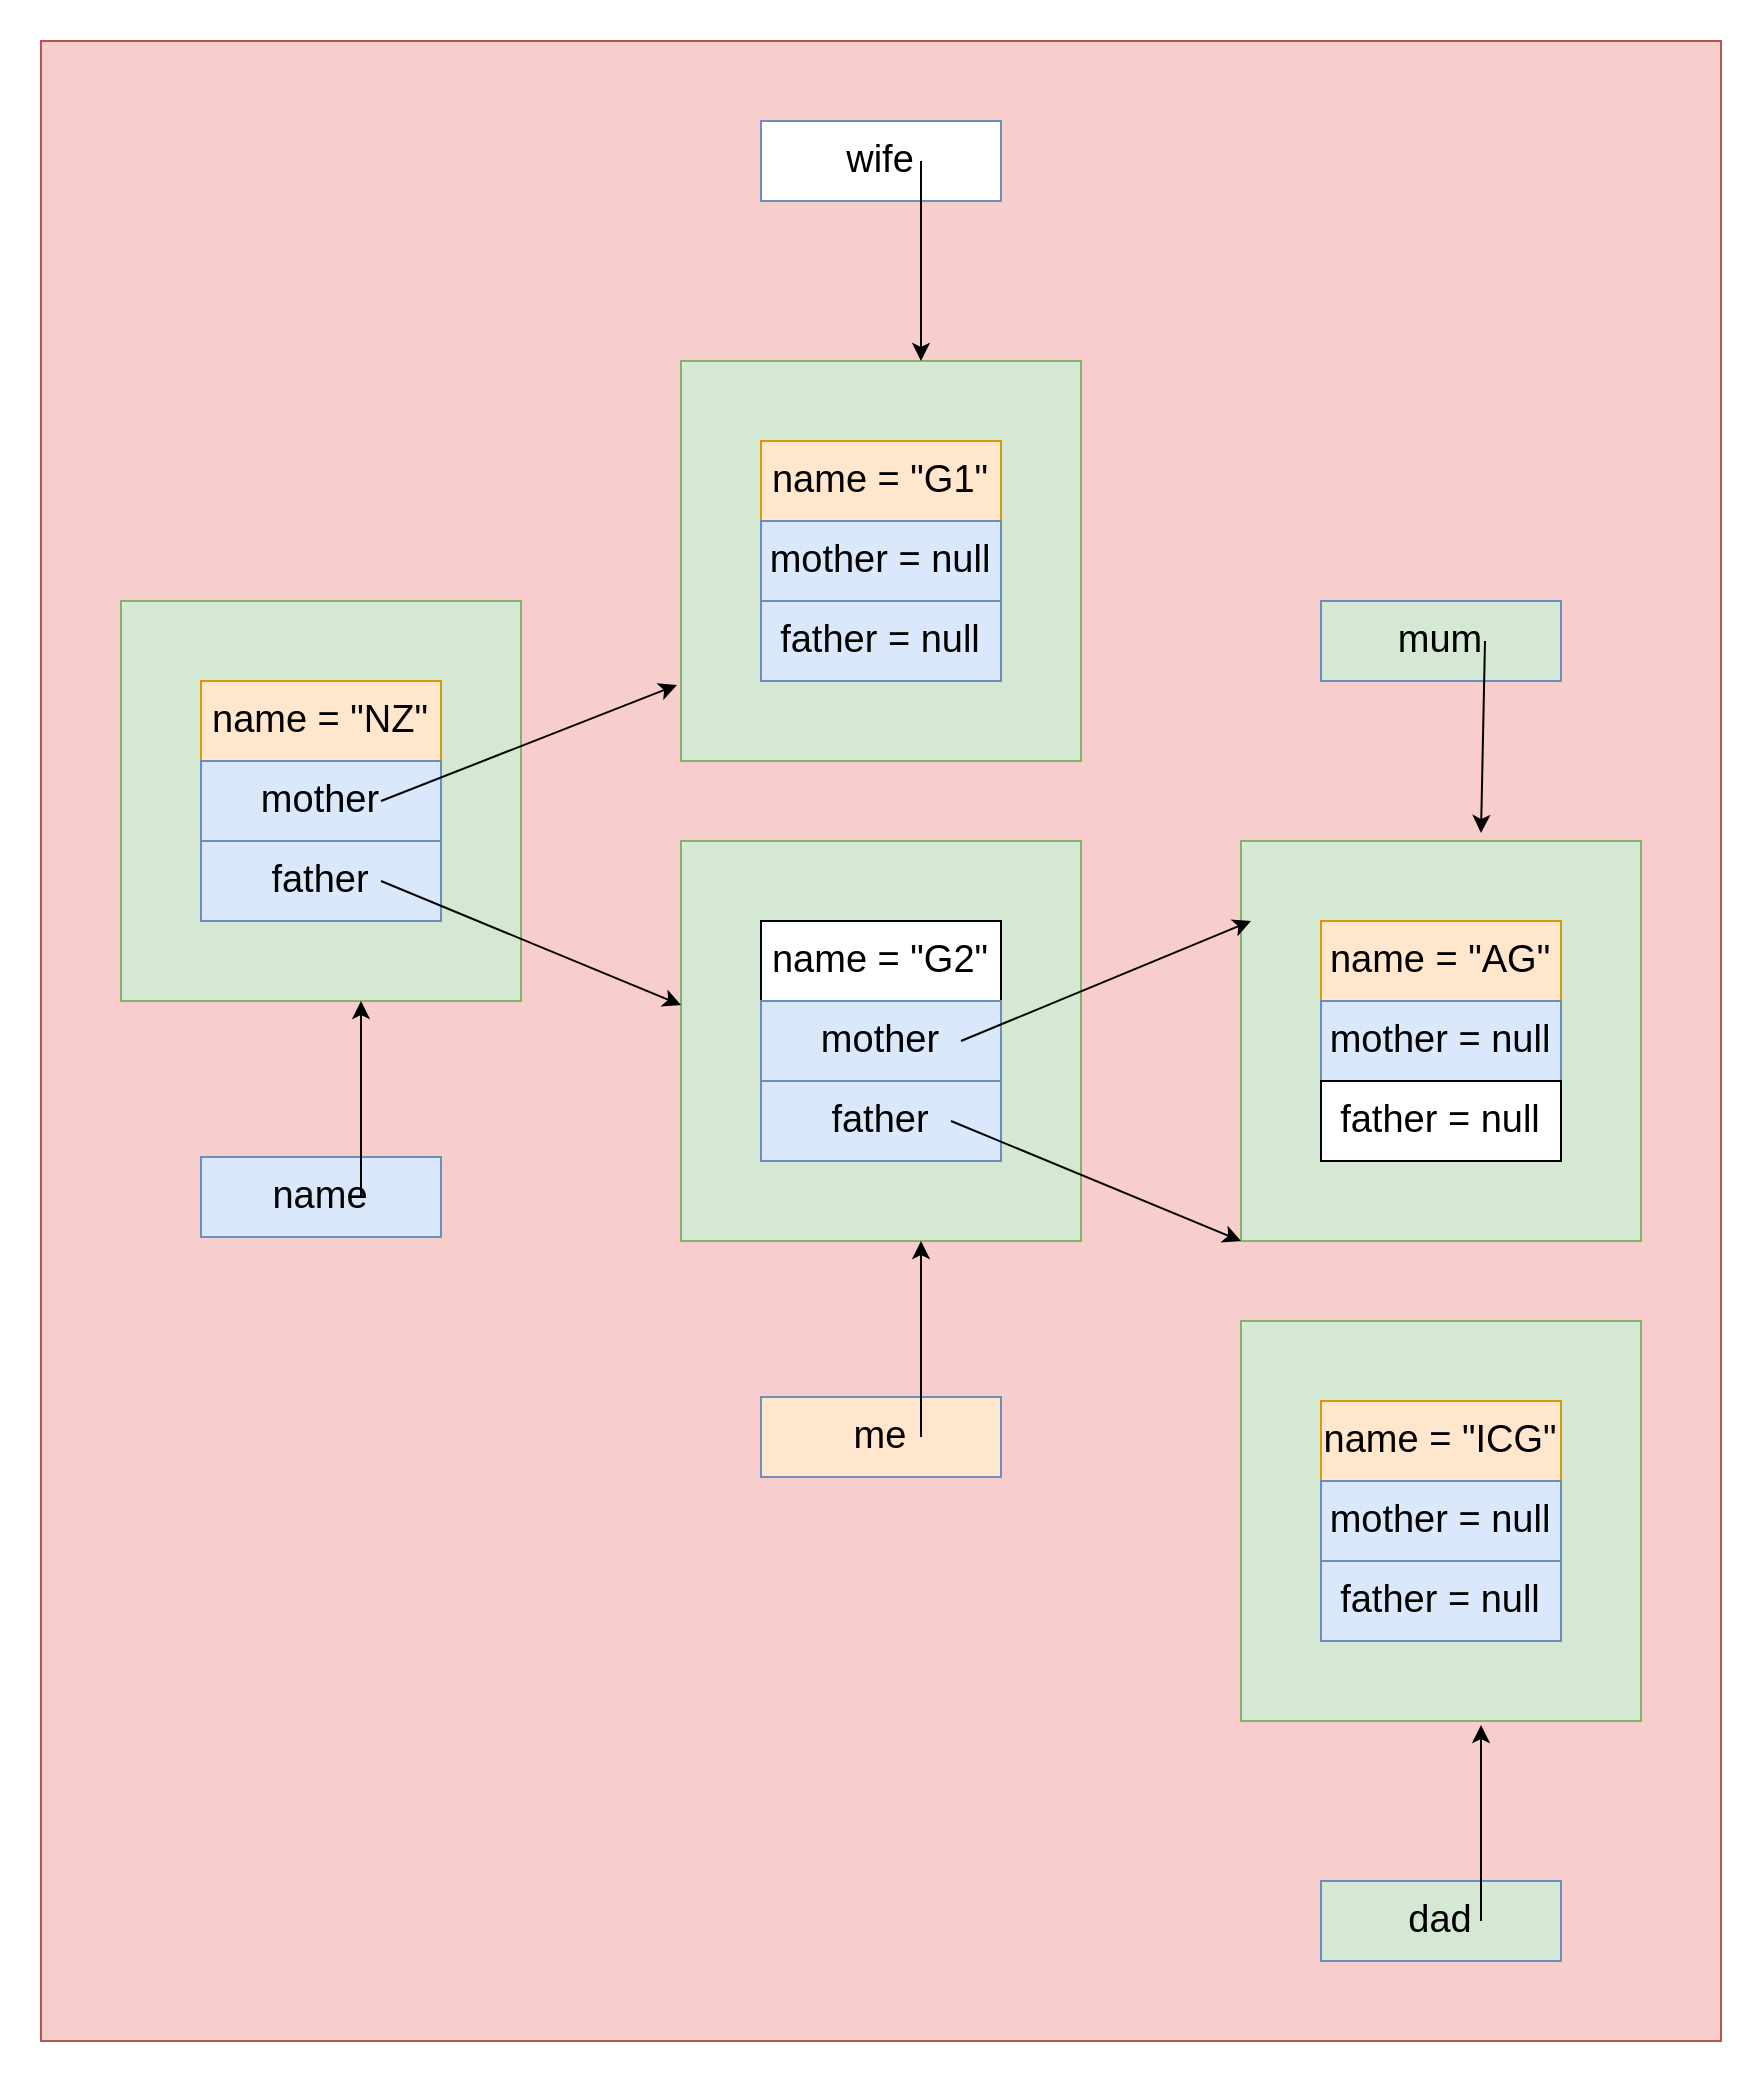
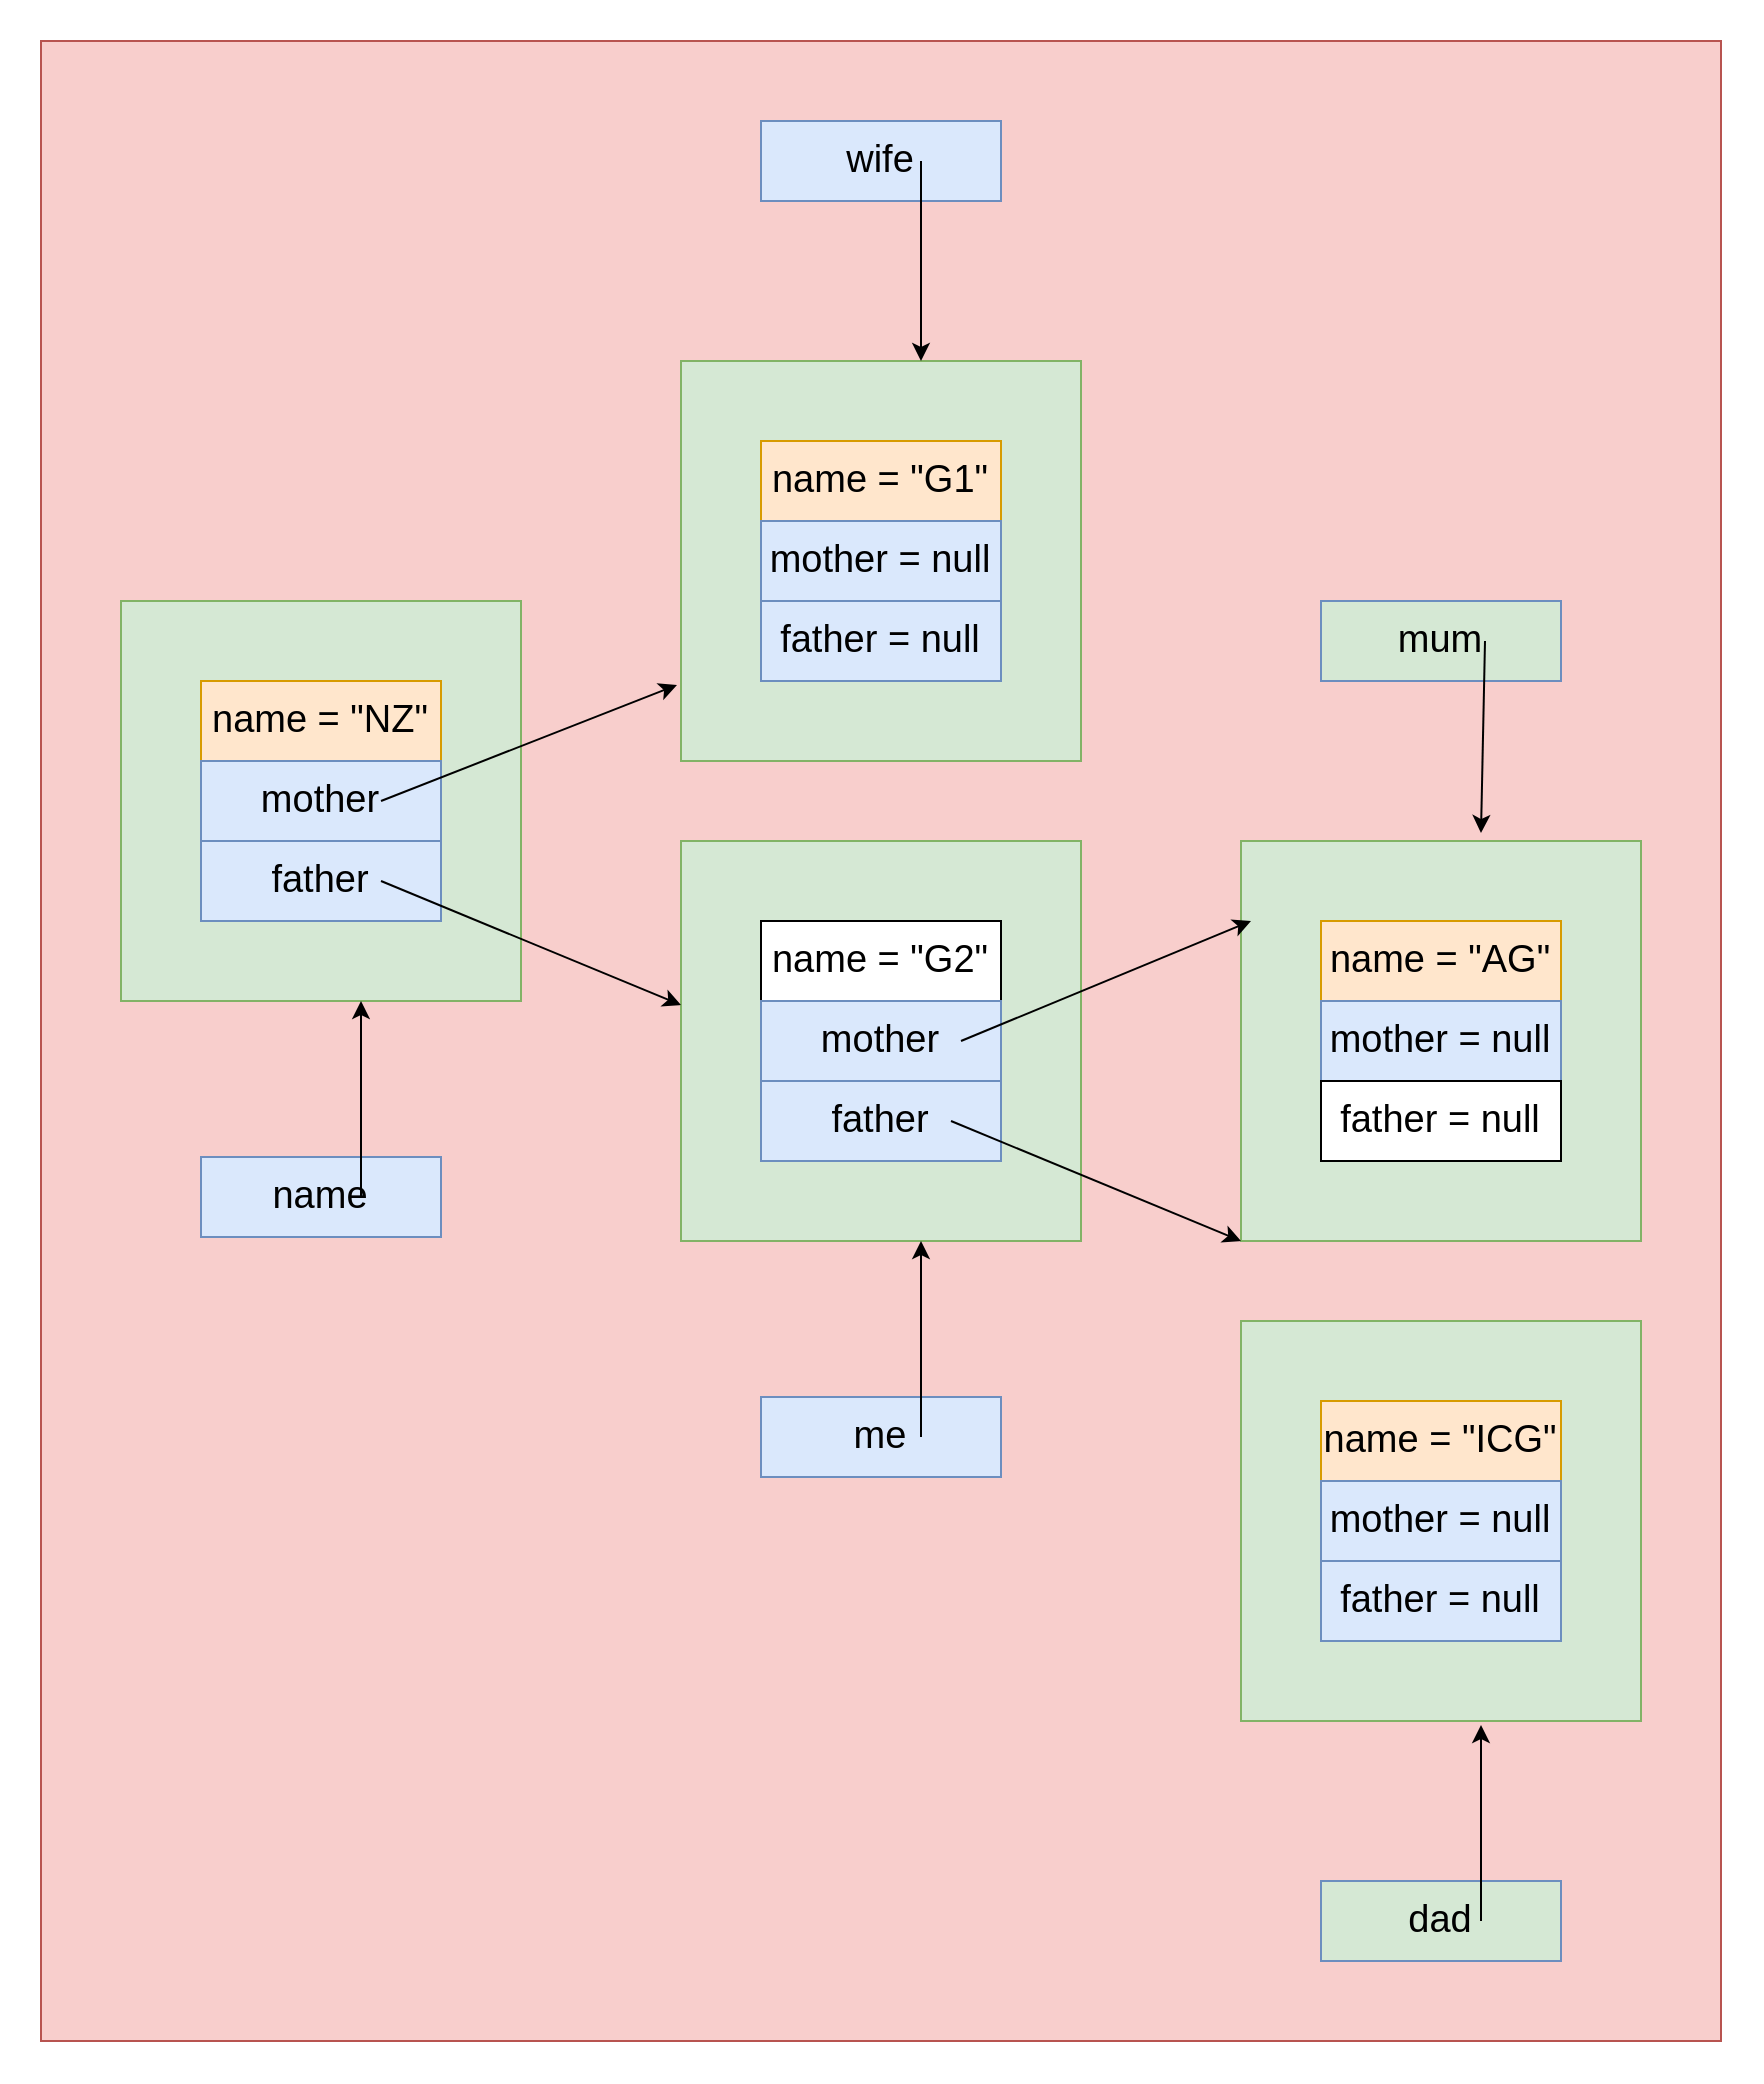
node "wife": fillcolor #ffffff -> #dae8fc
node "me": fillcolor #ffe6cc -> #dae8fc
